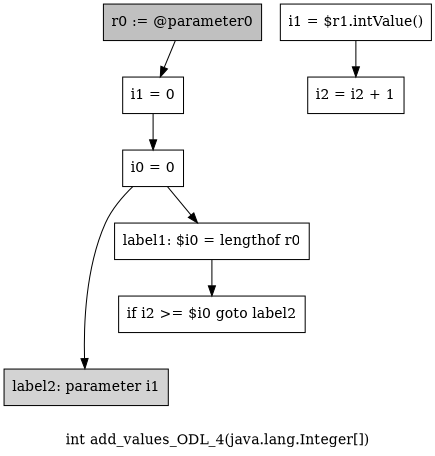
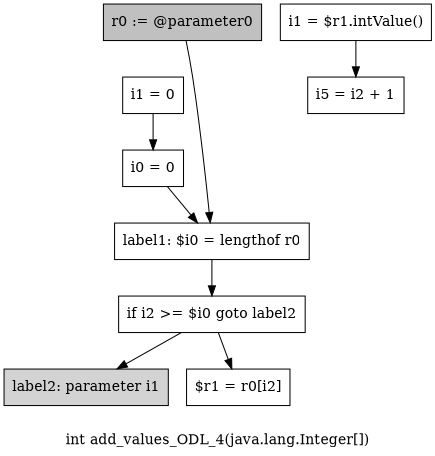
edge "r0 := @parameter0" -> "i1 = 0": now "r0 := @parameter0" -> "label1: $i0 = lengthof r0"
node "i2 = i2 + 1": label "i2 = i2 + 1" -> "i5 = i2 + 1"
edge "i0 = 0" -> "label2: parameter i1": now "if i2 >= $i0 goto label2" -> "label2: parameter i1"
node "$r1 = r0[i2]": added
